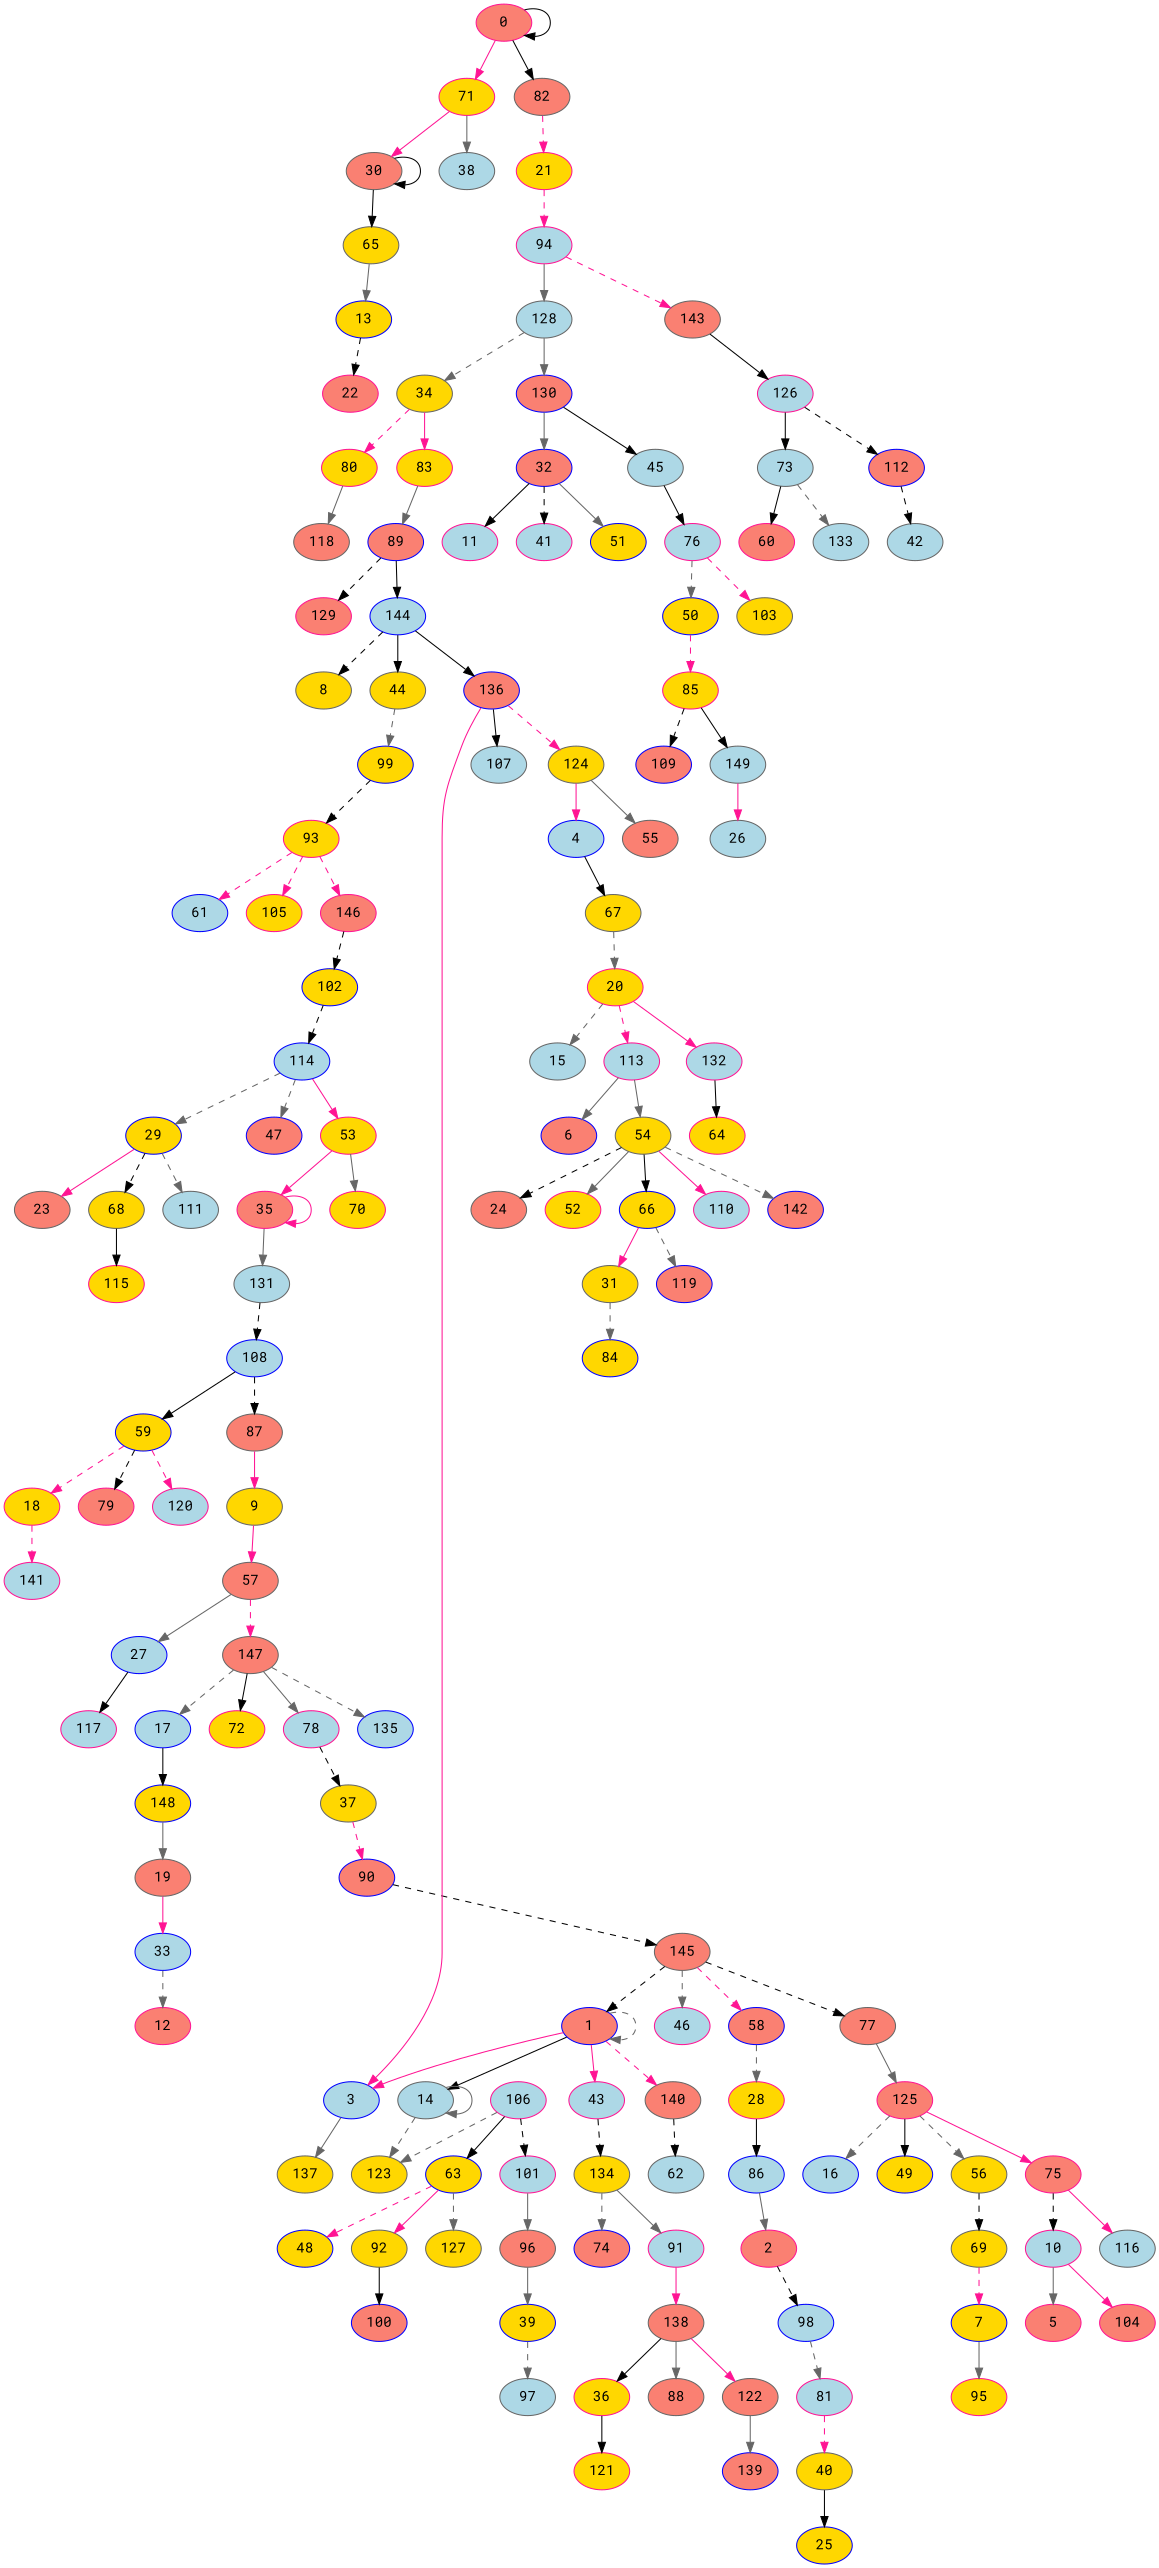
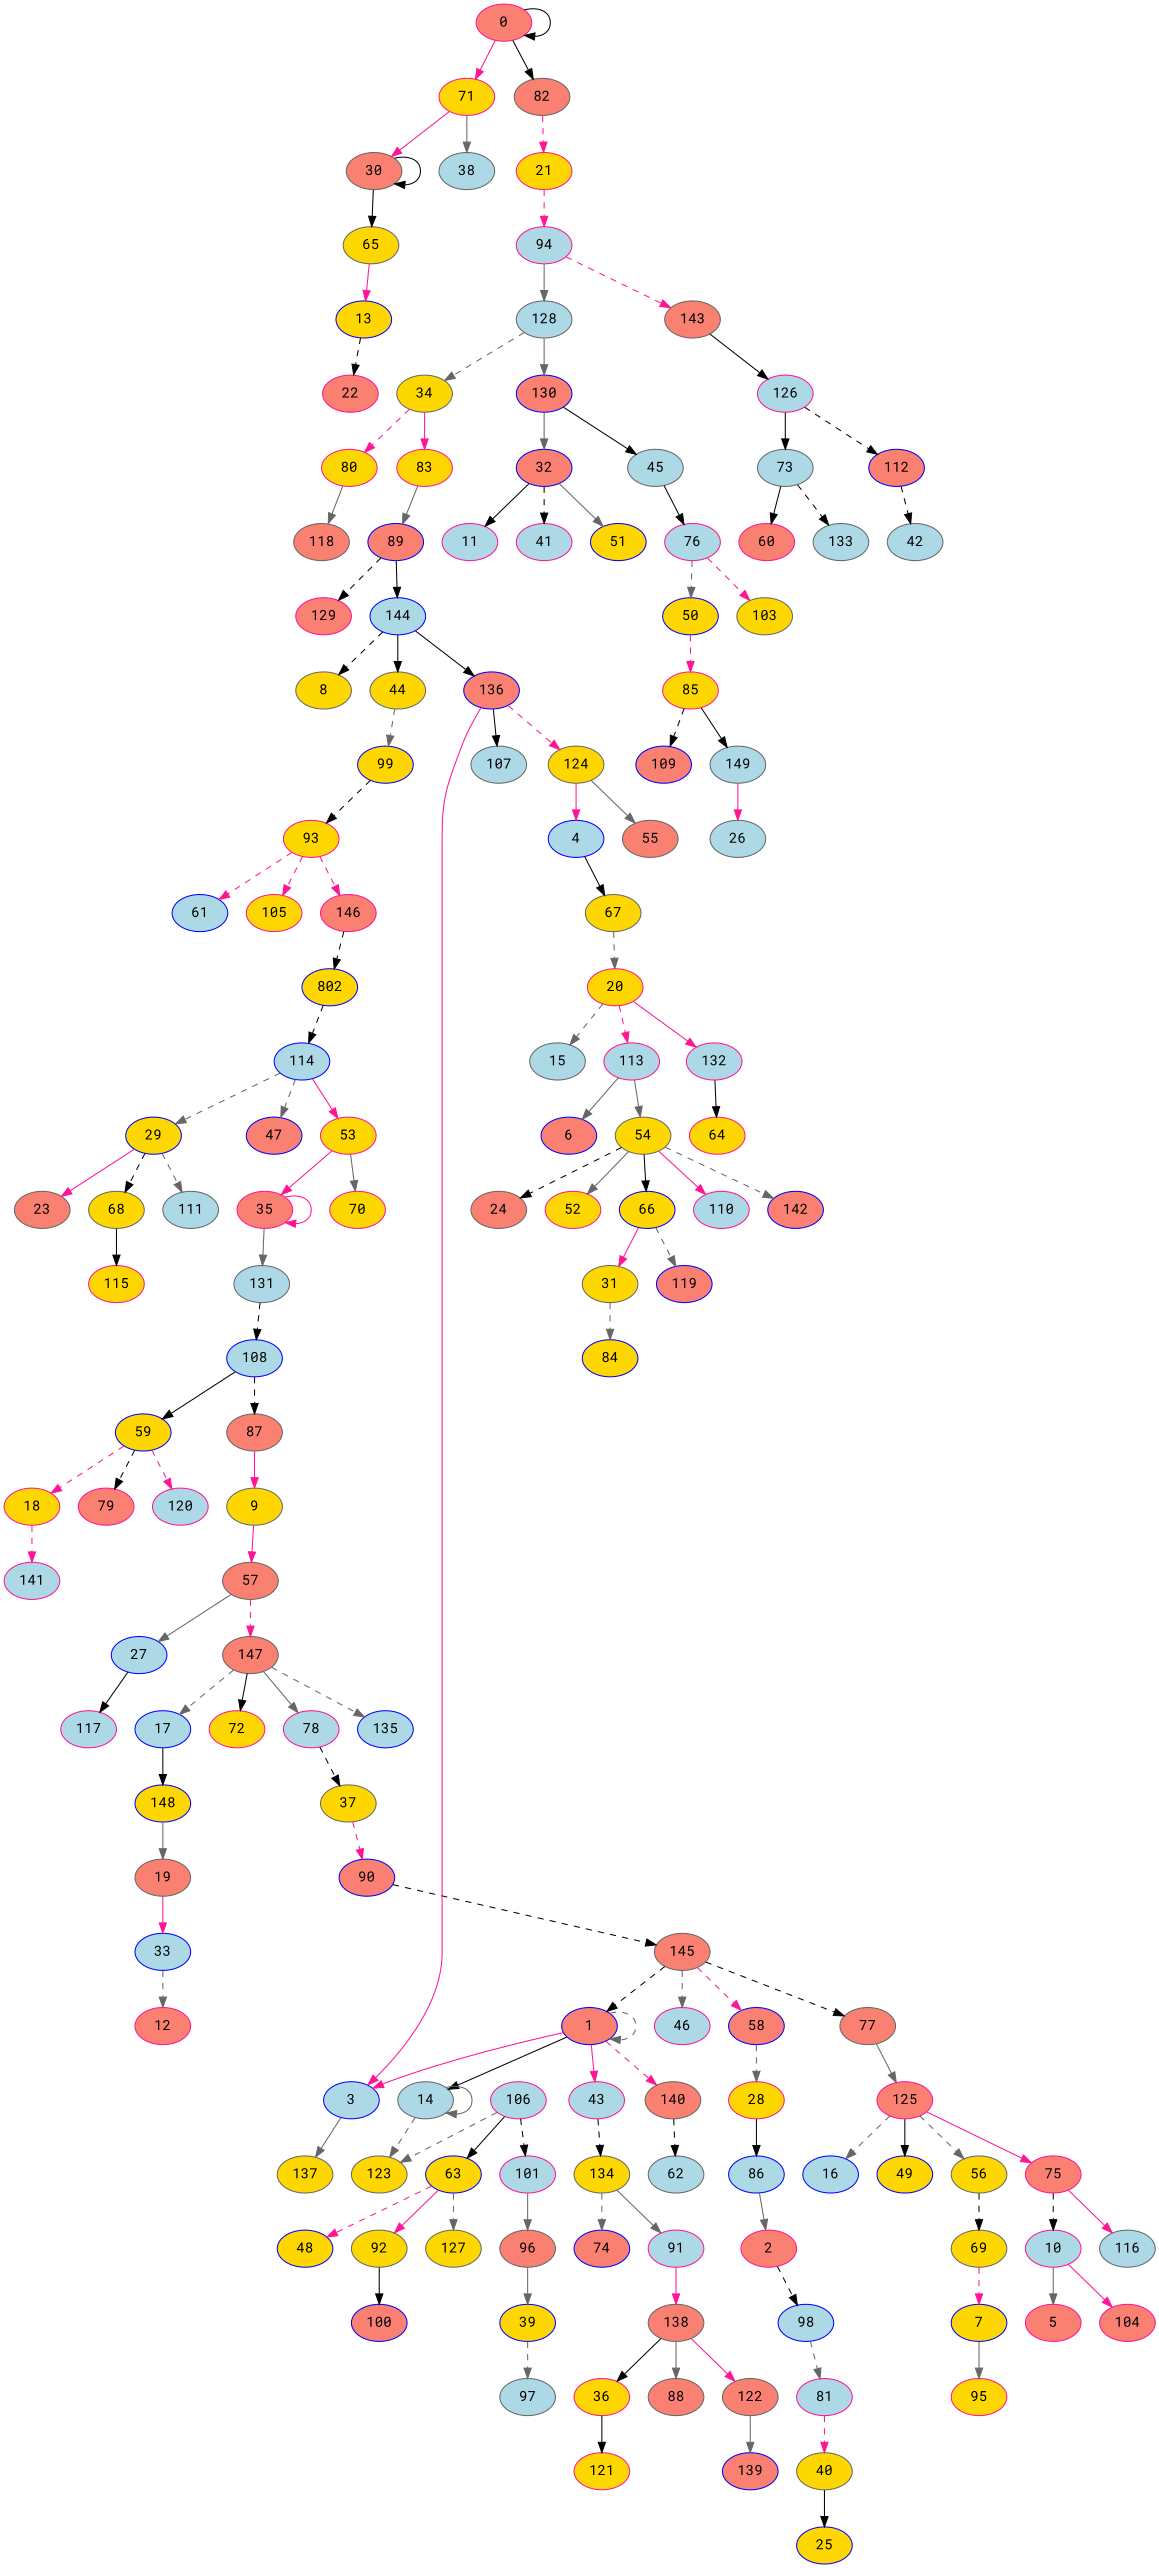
edge "65" -> "13": color gray40 -> deeppink
edge "73" -> "133": color gray40 -> black
node "102": label "102" -> "802"
